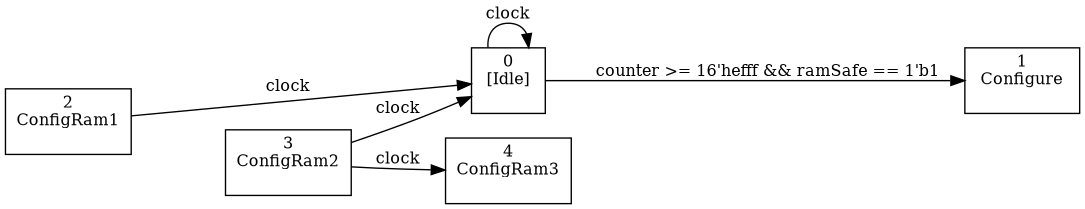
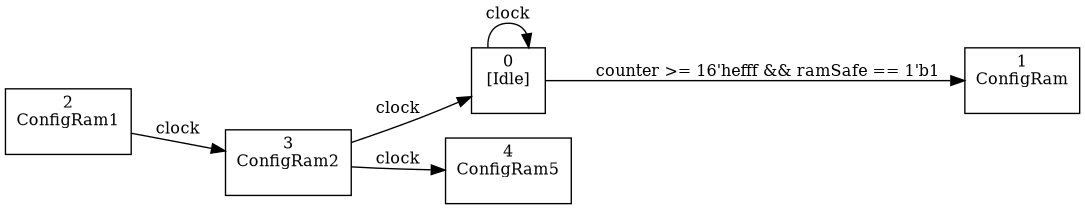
node "1 Configure": label "1 Configure" -> "1 ConfigRam"
edge "2 ConfigRam1" -> "0 [Idle]": now "2 ConfigRam1" -> "3 ConfigRam2"
node "4 ConfigRam3": label "4 ConfigRam3" -> "4 ConfigRam5"
